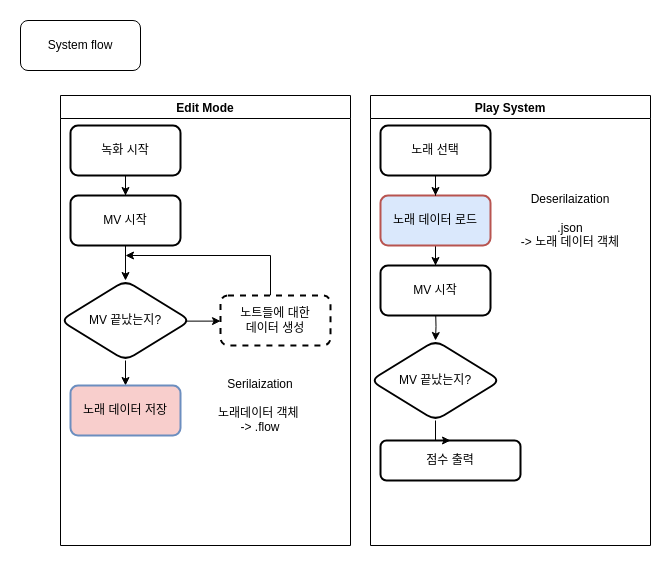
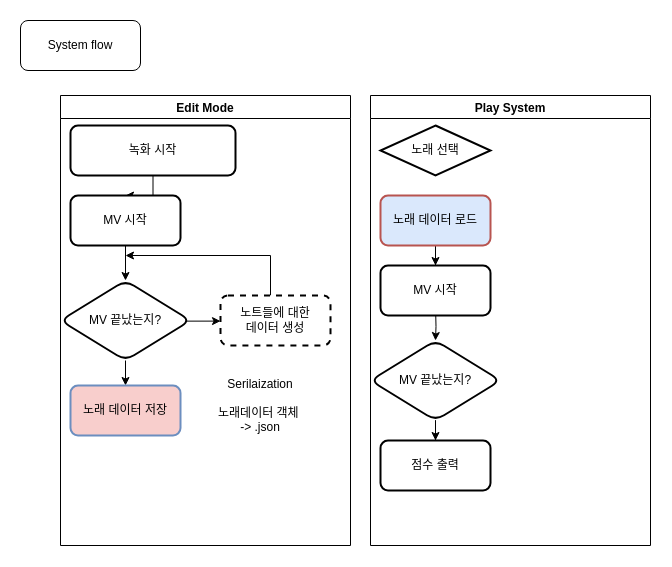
node "녹화 시작": size 110x50 -> 165x50
node "노래 선택": shape rounded rectangle -> diamond
edge "노래 선택" -> "노래 데이터 로드": removed
node "Deserilaization .json -> 노래 데이터 객체": removed
node "Serilaization 노래데이터 객체 -> .flow": label "Serilaization 노래데이터 객체 -> .flow" -> "Serilaization 노래데이터 객체 -> .json"
node "점수 출력": size 140x40 -> 110x50
